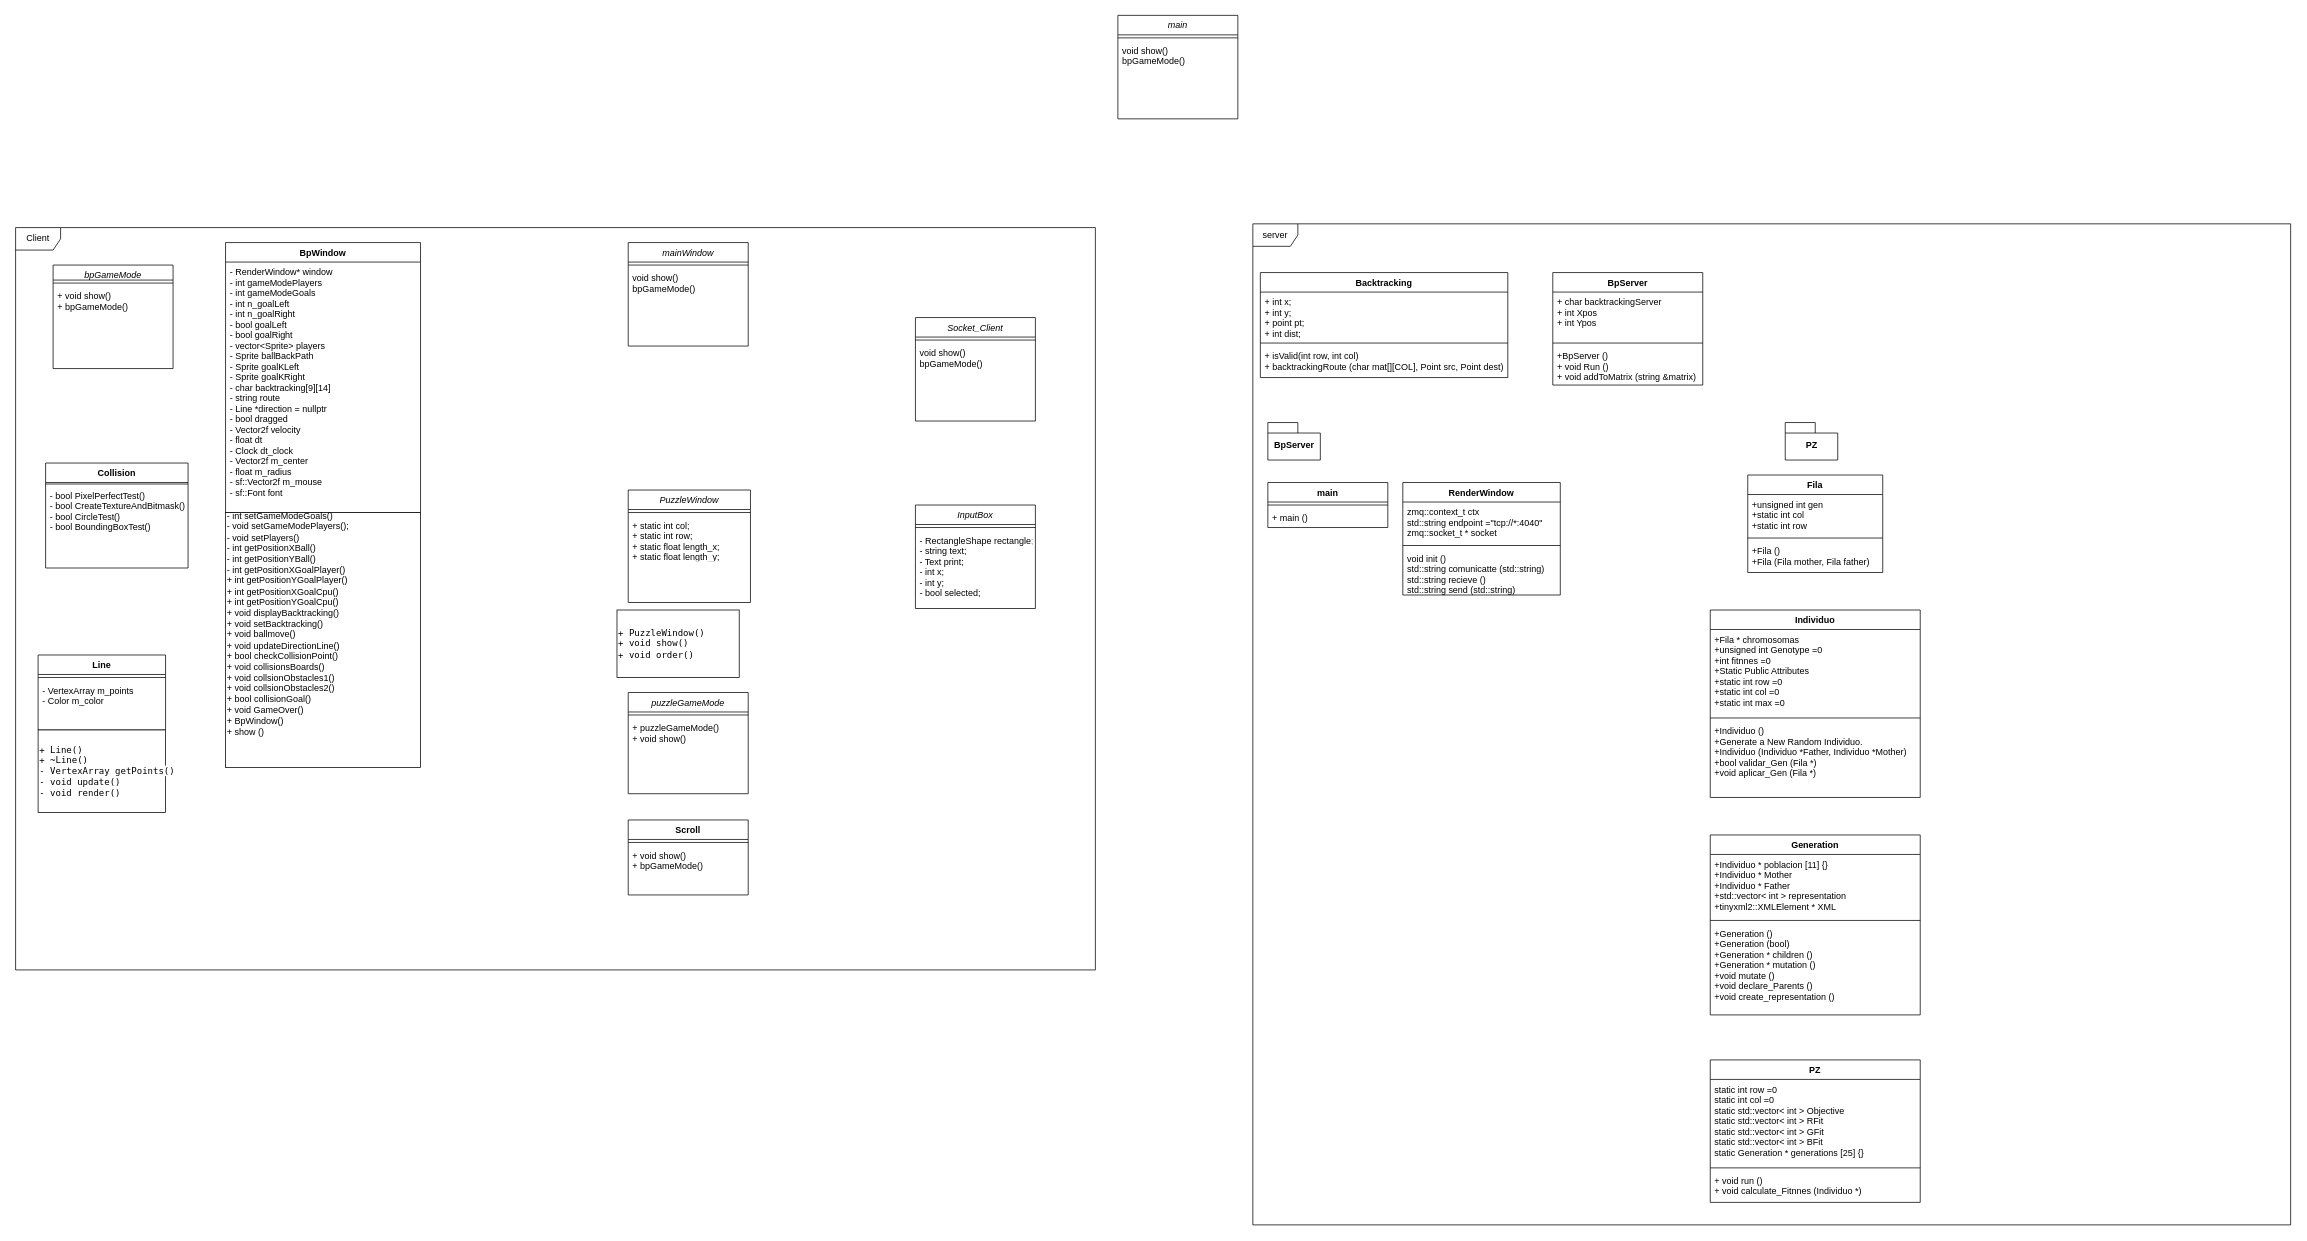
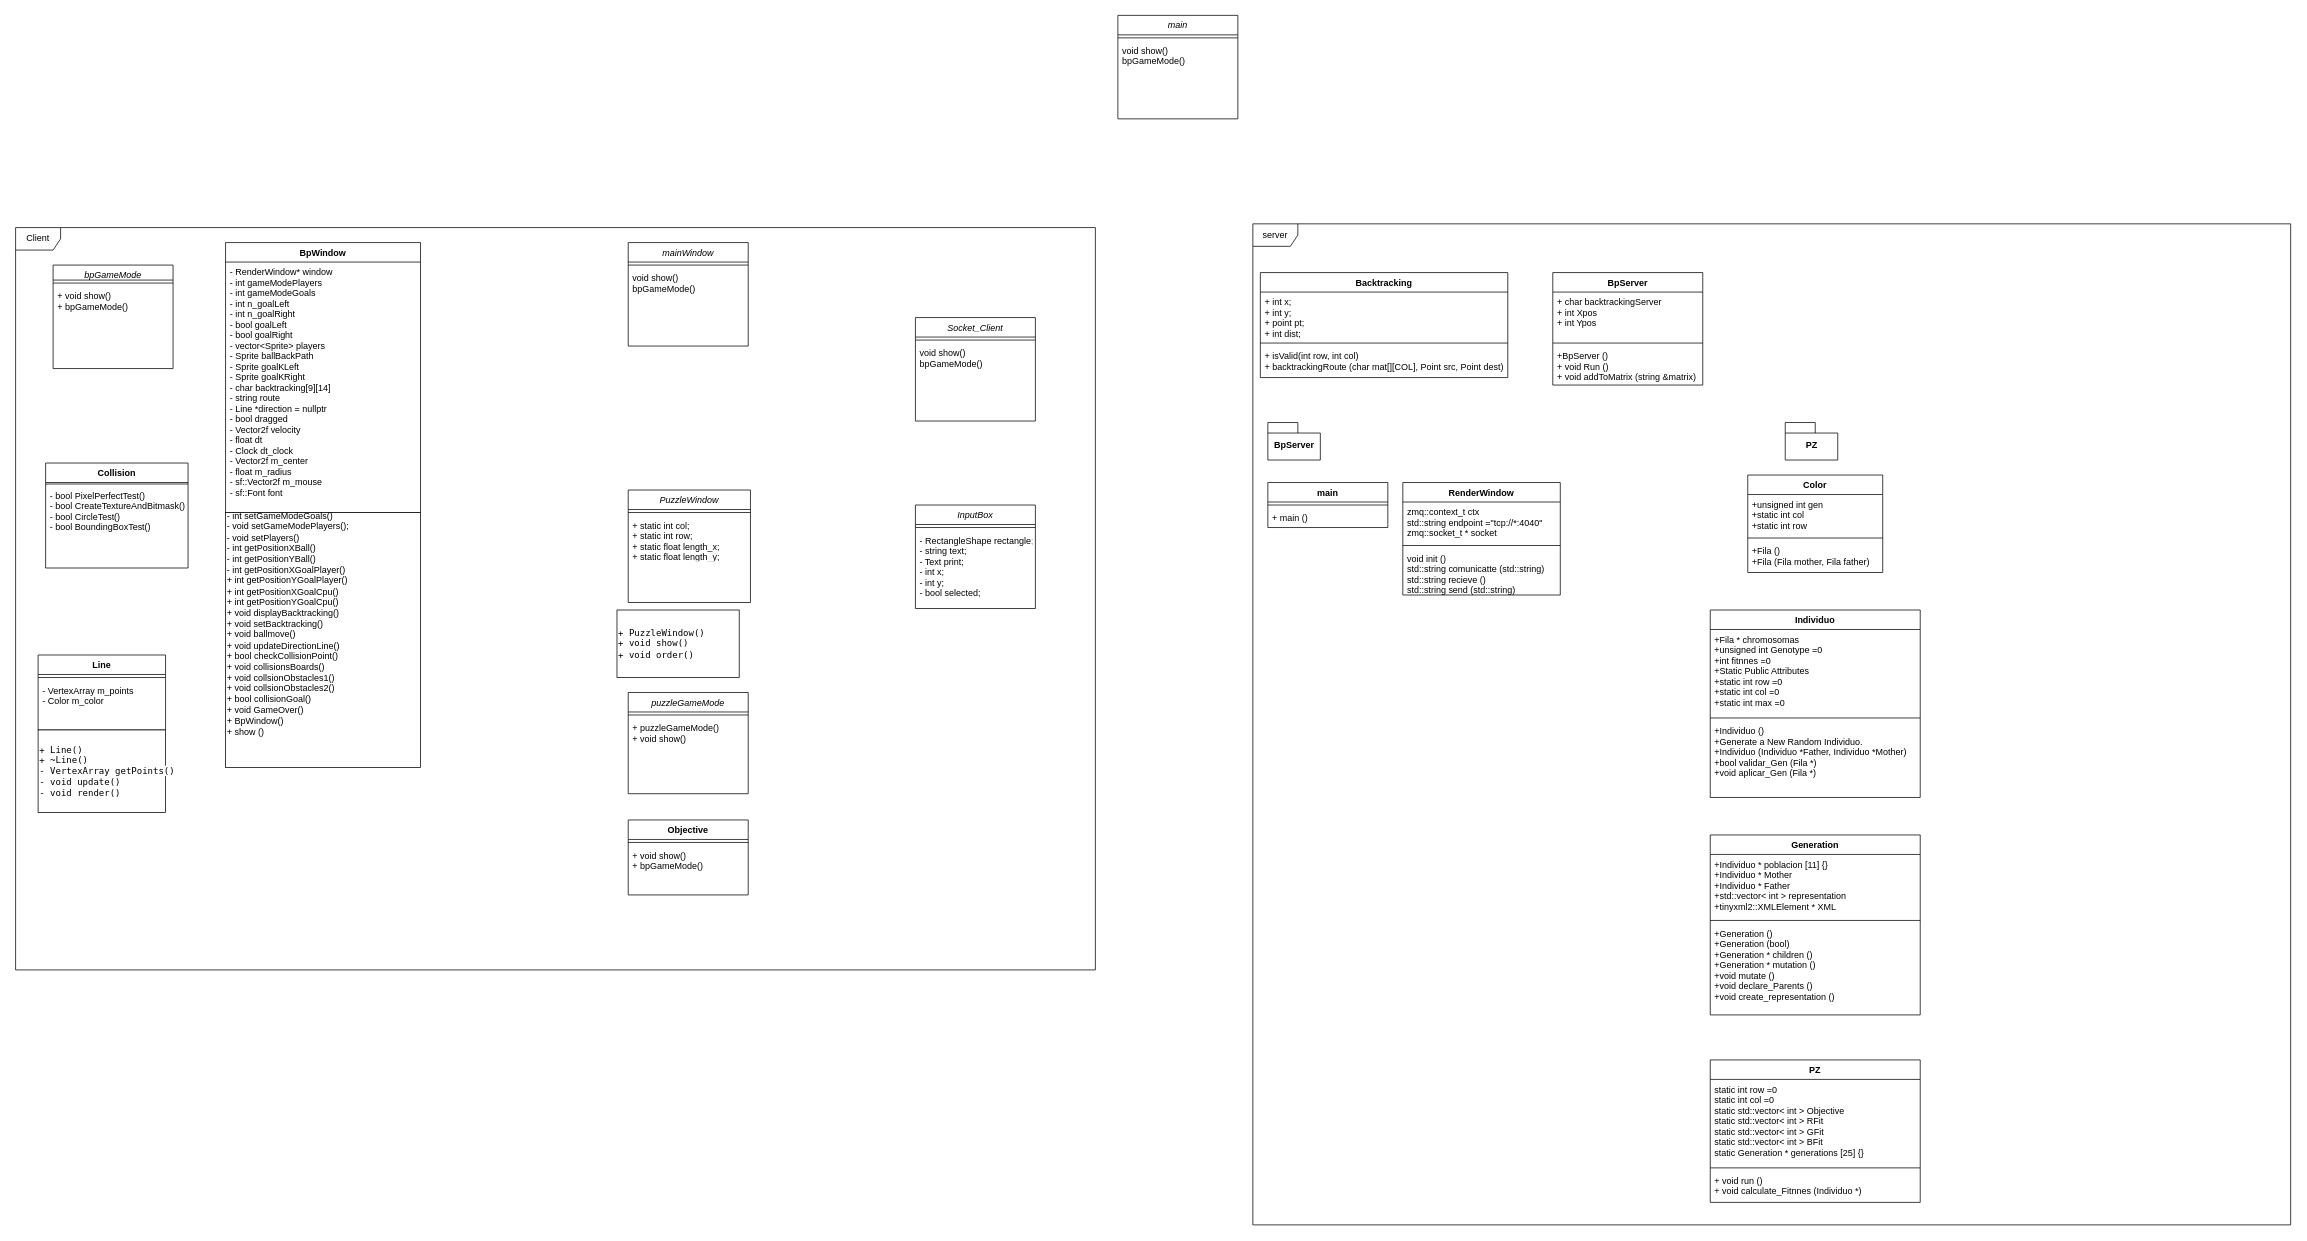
node "Fila": label "Fila" -> "Color"
node "Scroll": label "Scroll" -> "Objective"
